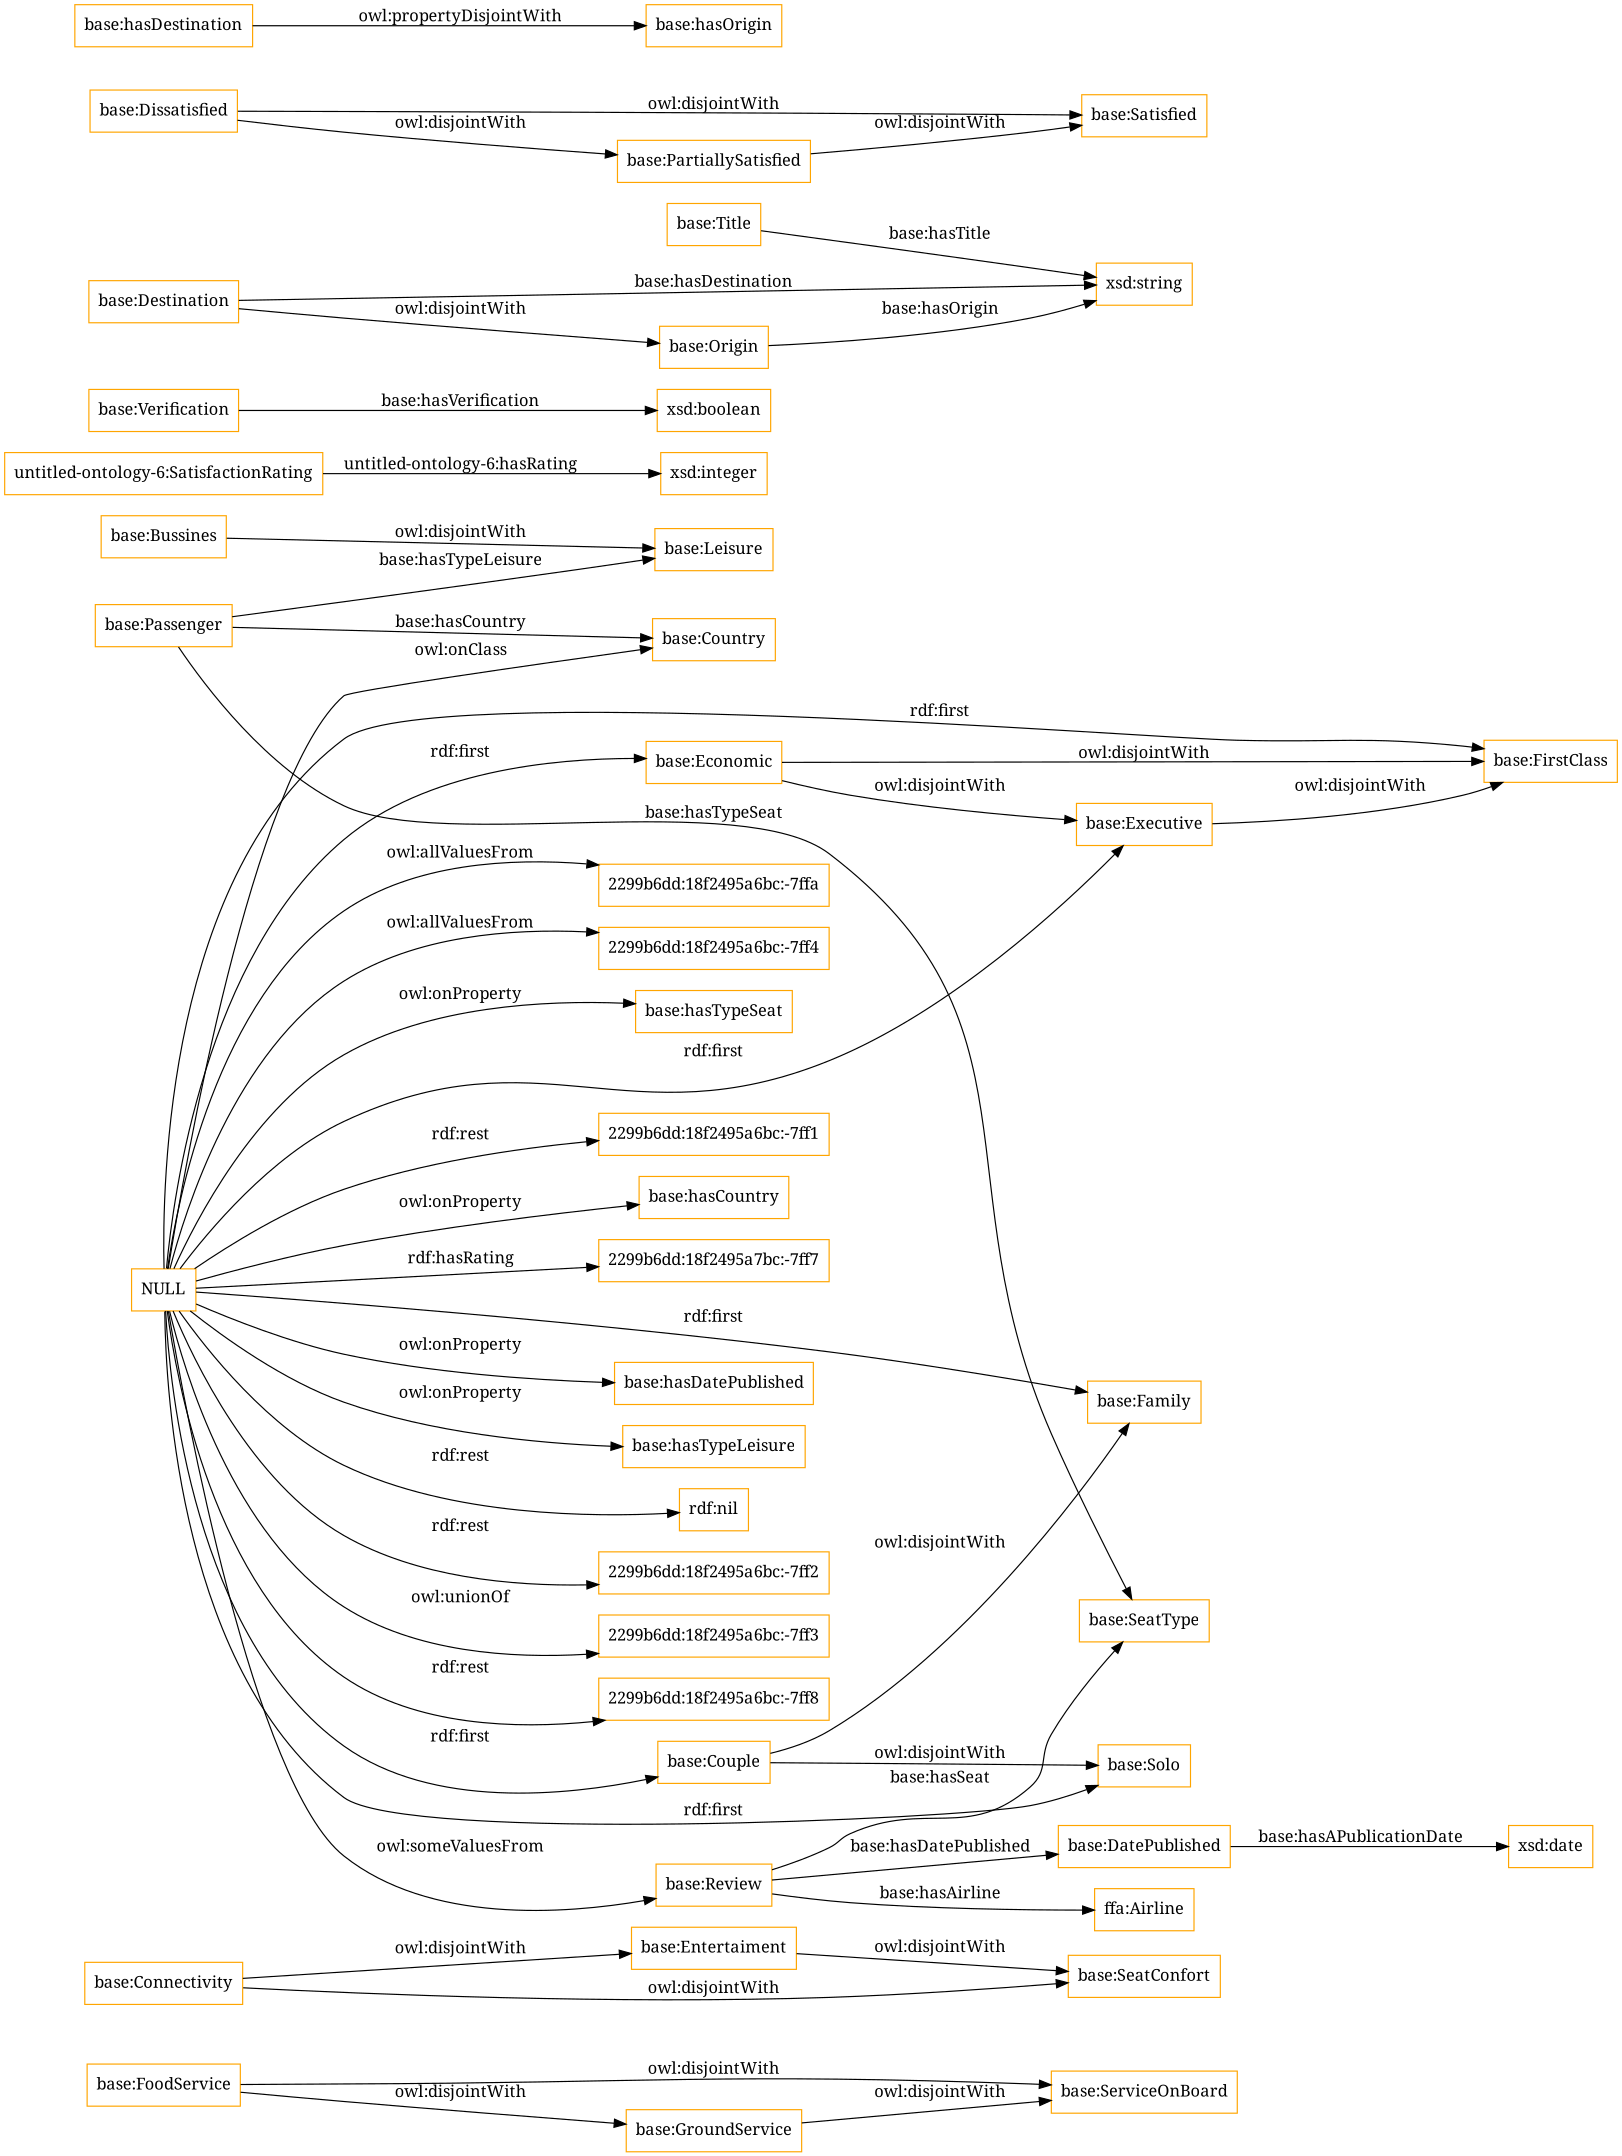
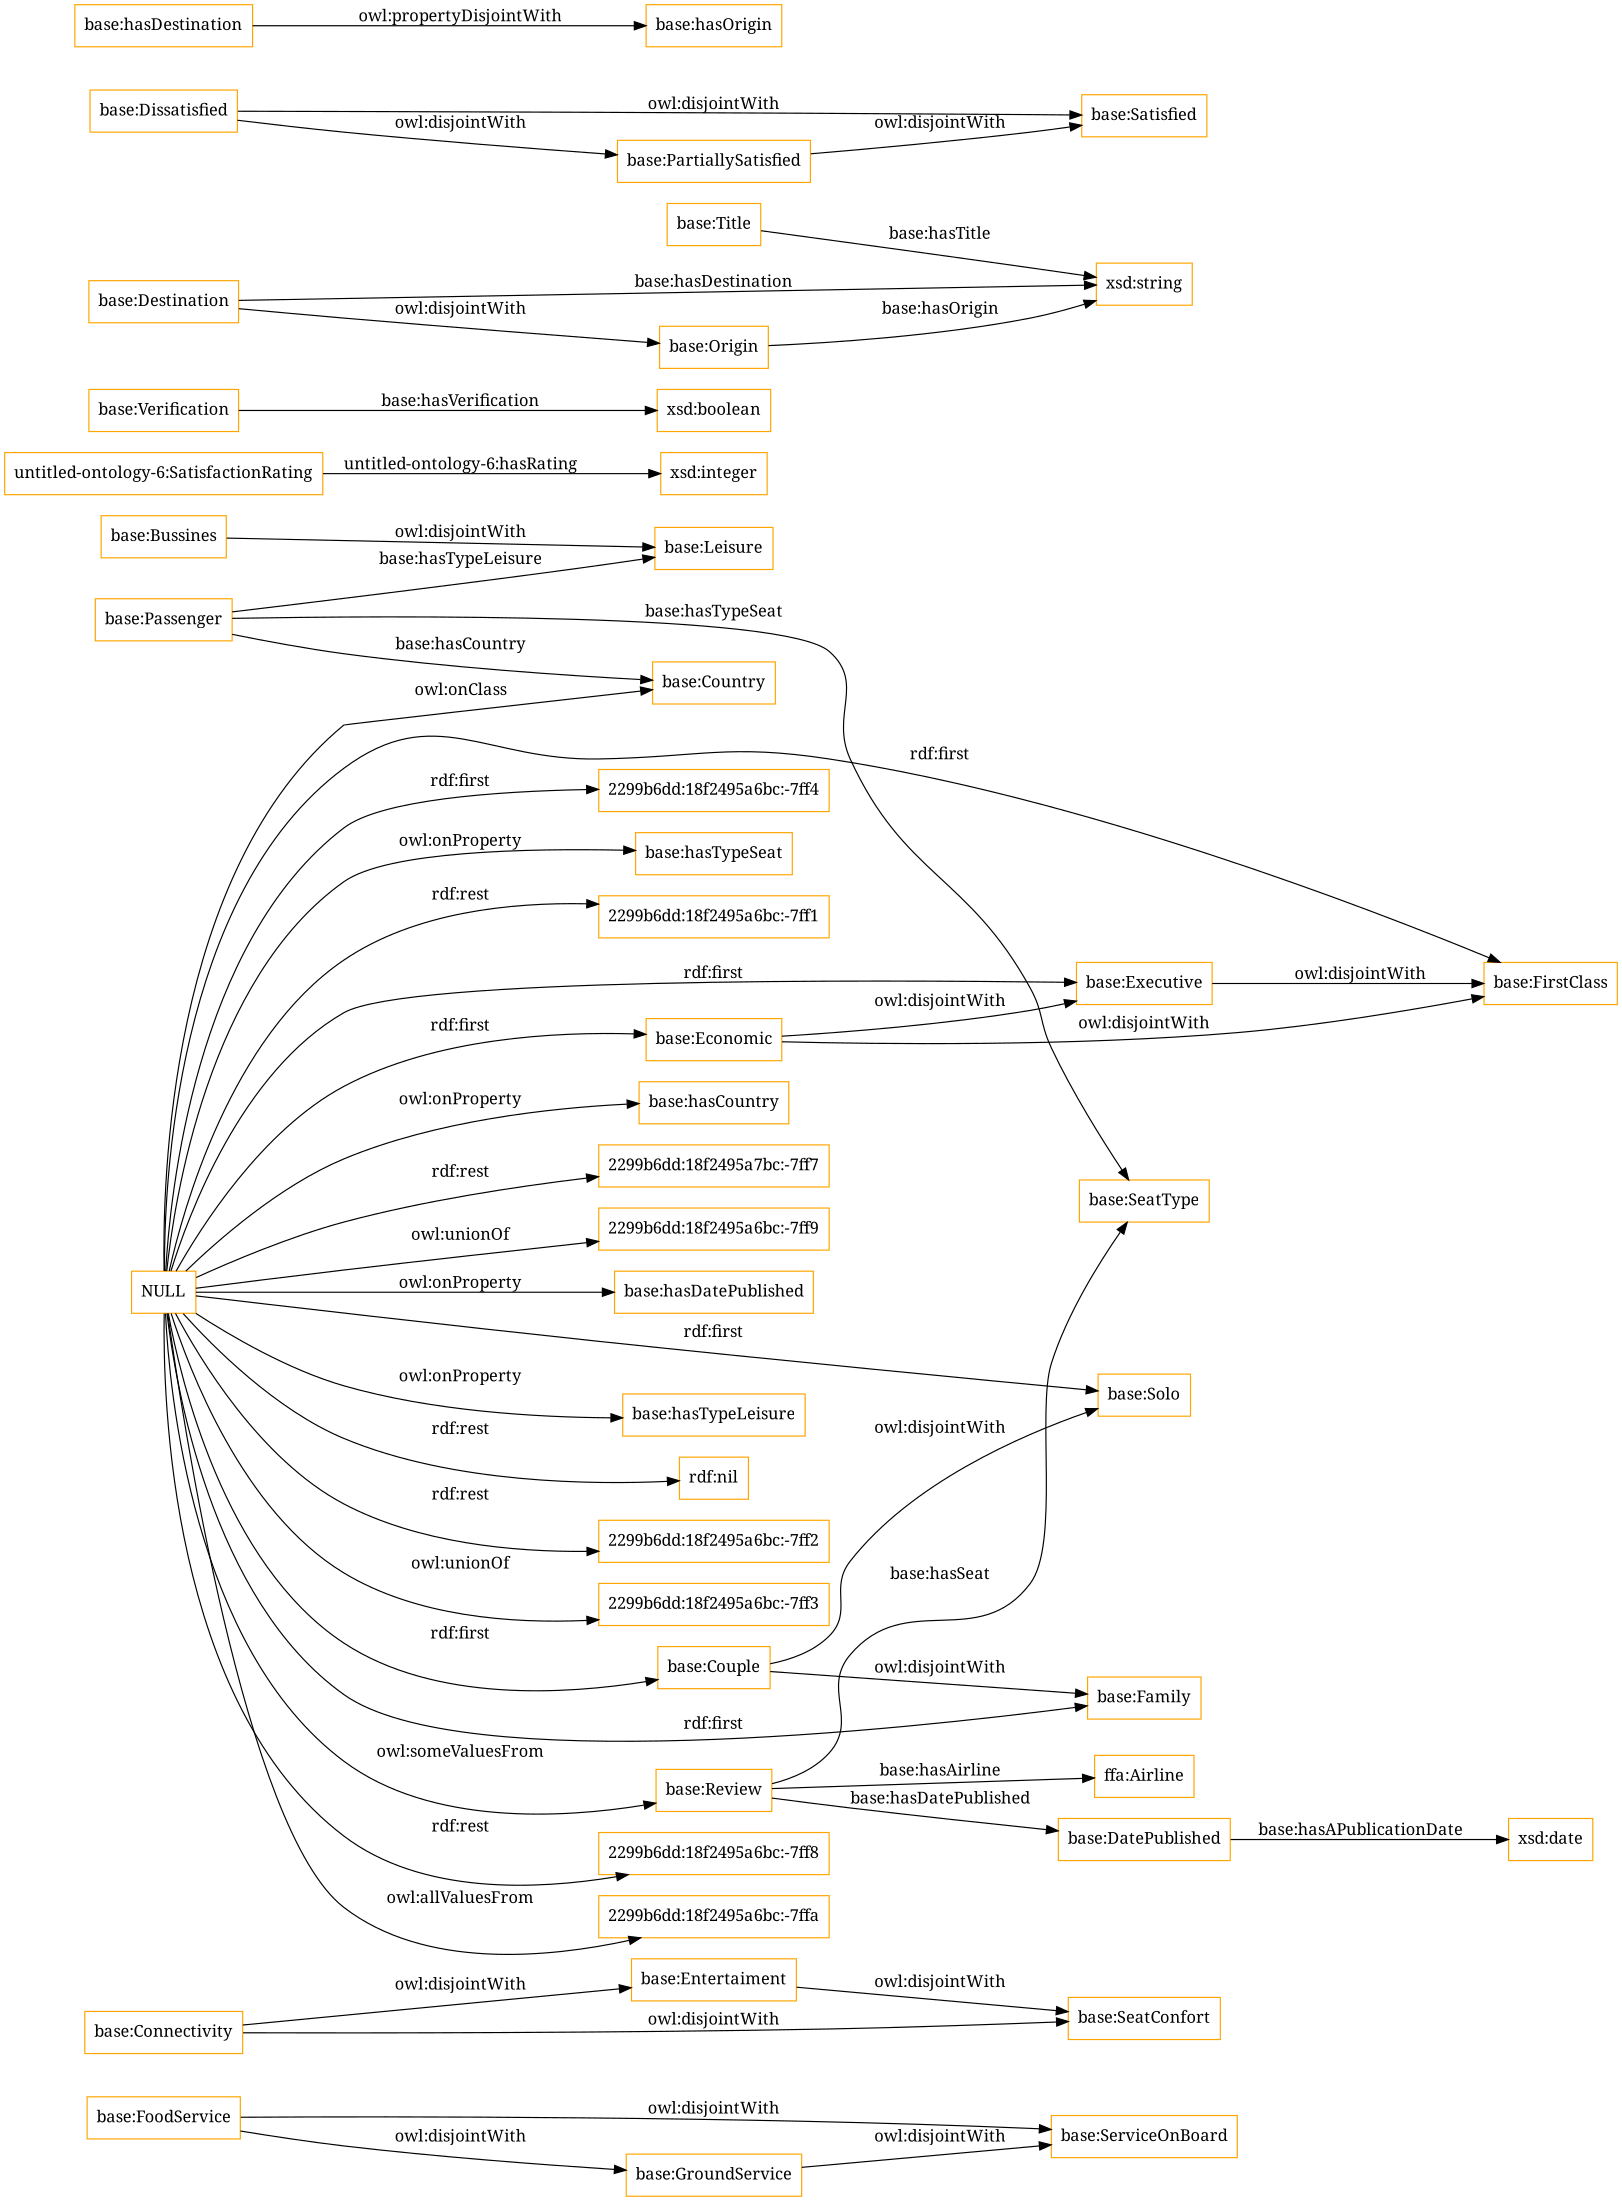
edge "NULL" -> "2299b6dd:18f2495a6bc:-7ff4": label "owl:allValuesFrom" -> "rdf:first"
node "2299b6dd:18f2495a6bc:-7ff9": added
edge "NULL" -> "2299b6dd:18f2495a7bc:-7ff7": label "rdf:hasRating" -> "rdf:rest"
